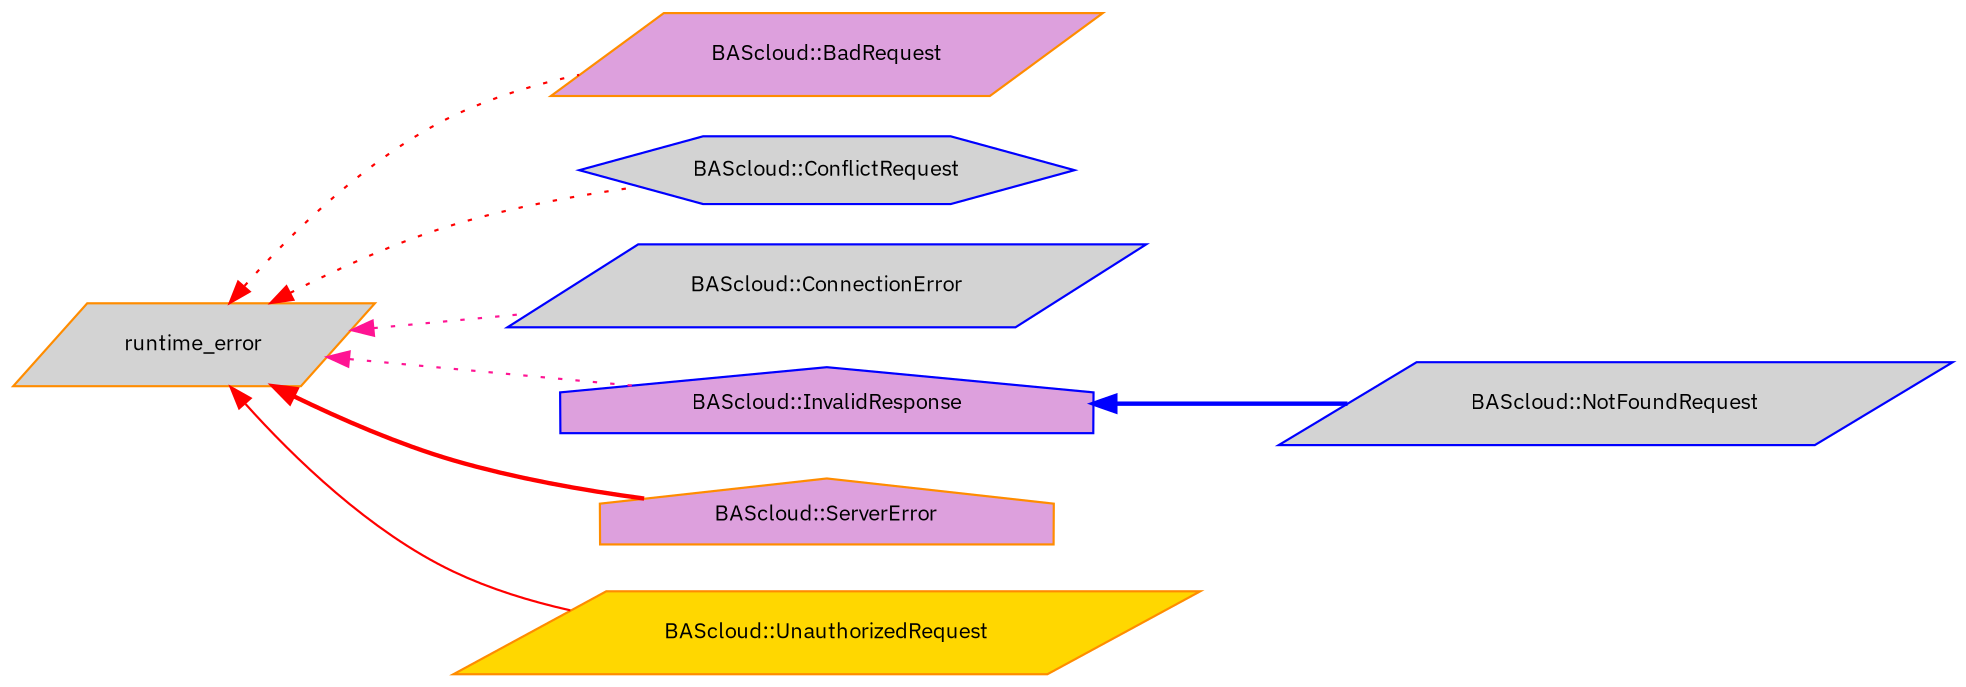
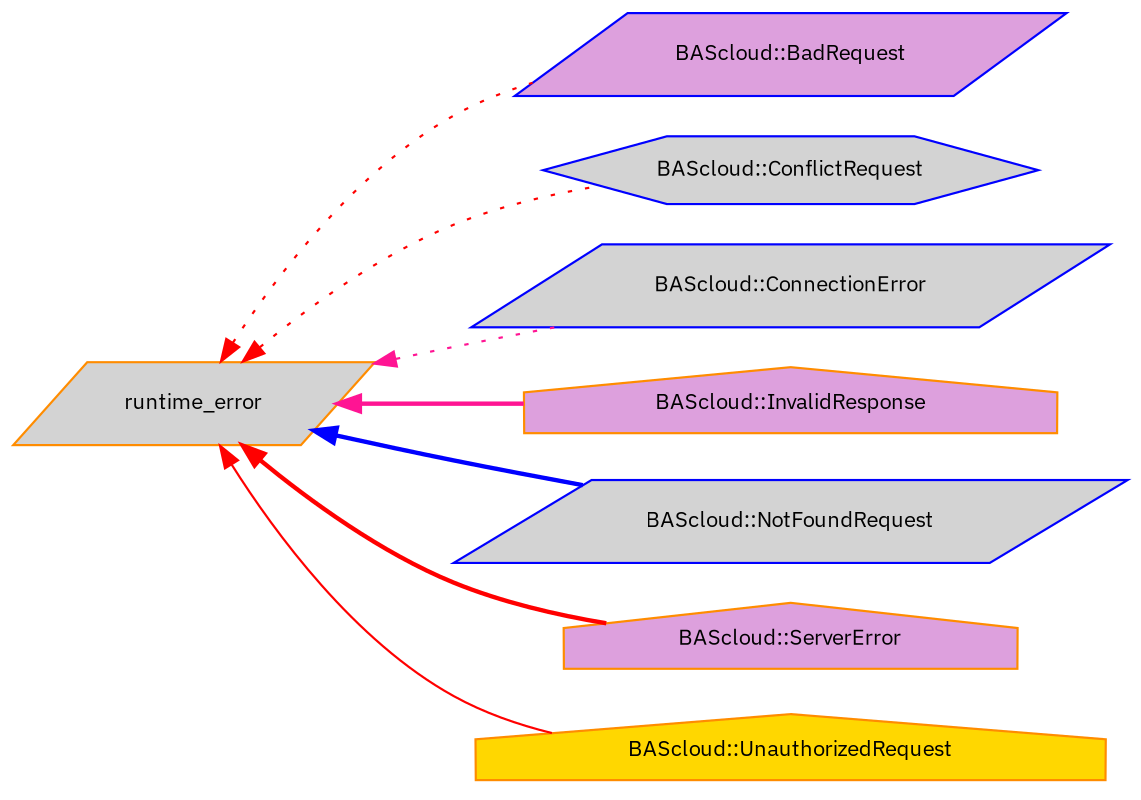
node "BAScloud::BadRequest": color darkorange -> blue
edge "BAScloud::InvalidResponse" -> "runtime_error": style dotted -> bold
node "BAScloud::InvalidResponse": color blue -> darkorange
edge "BAScloud::NotFoundRequest" -> "BAScloud::InvalidResponse": now "BAScloud::NotFoundRequest" -> "runtime_error"
node "BAScloud::UnauthorizedRequest": shape parallelogram -> house
